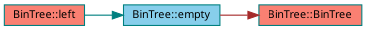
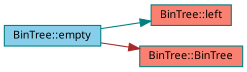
edge "BinTree::left" -> "BinTree::empty": reversed
